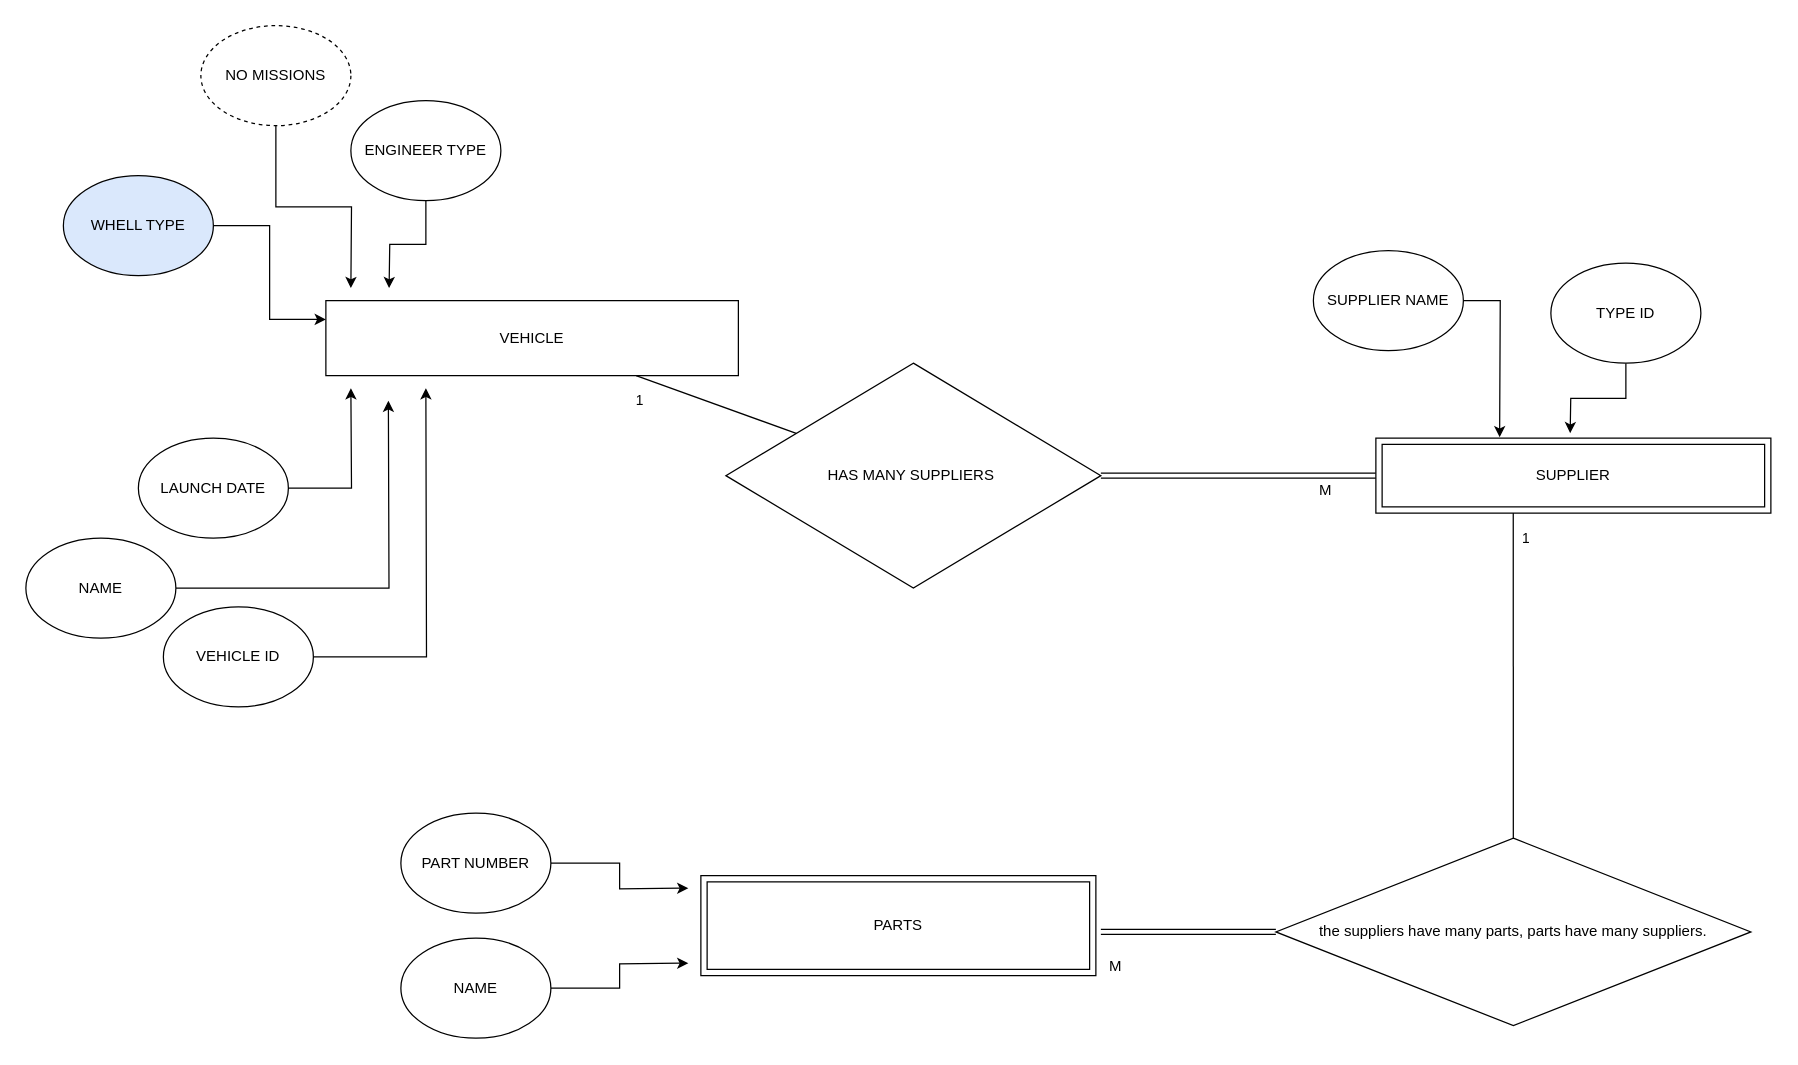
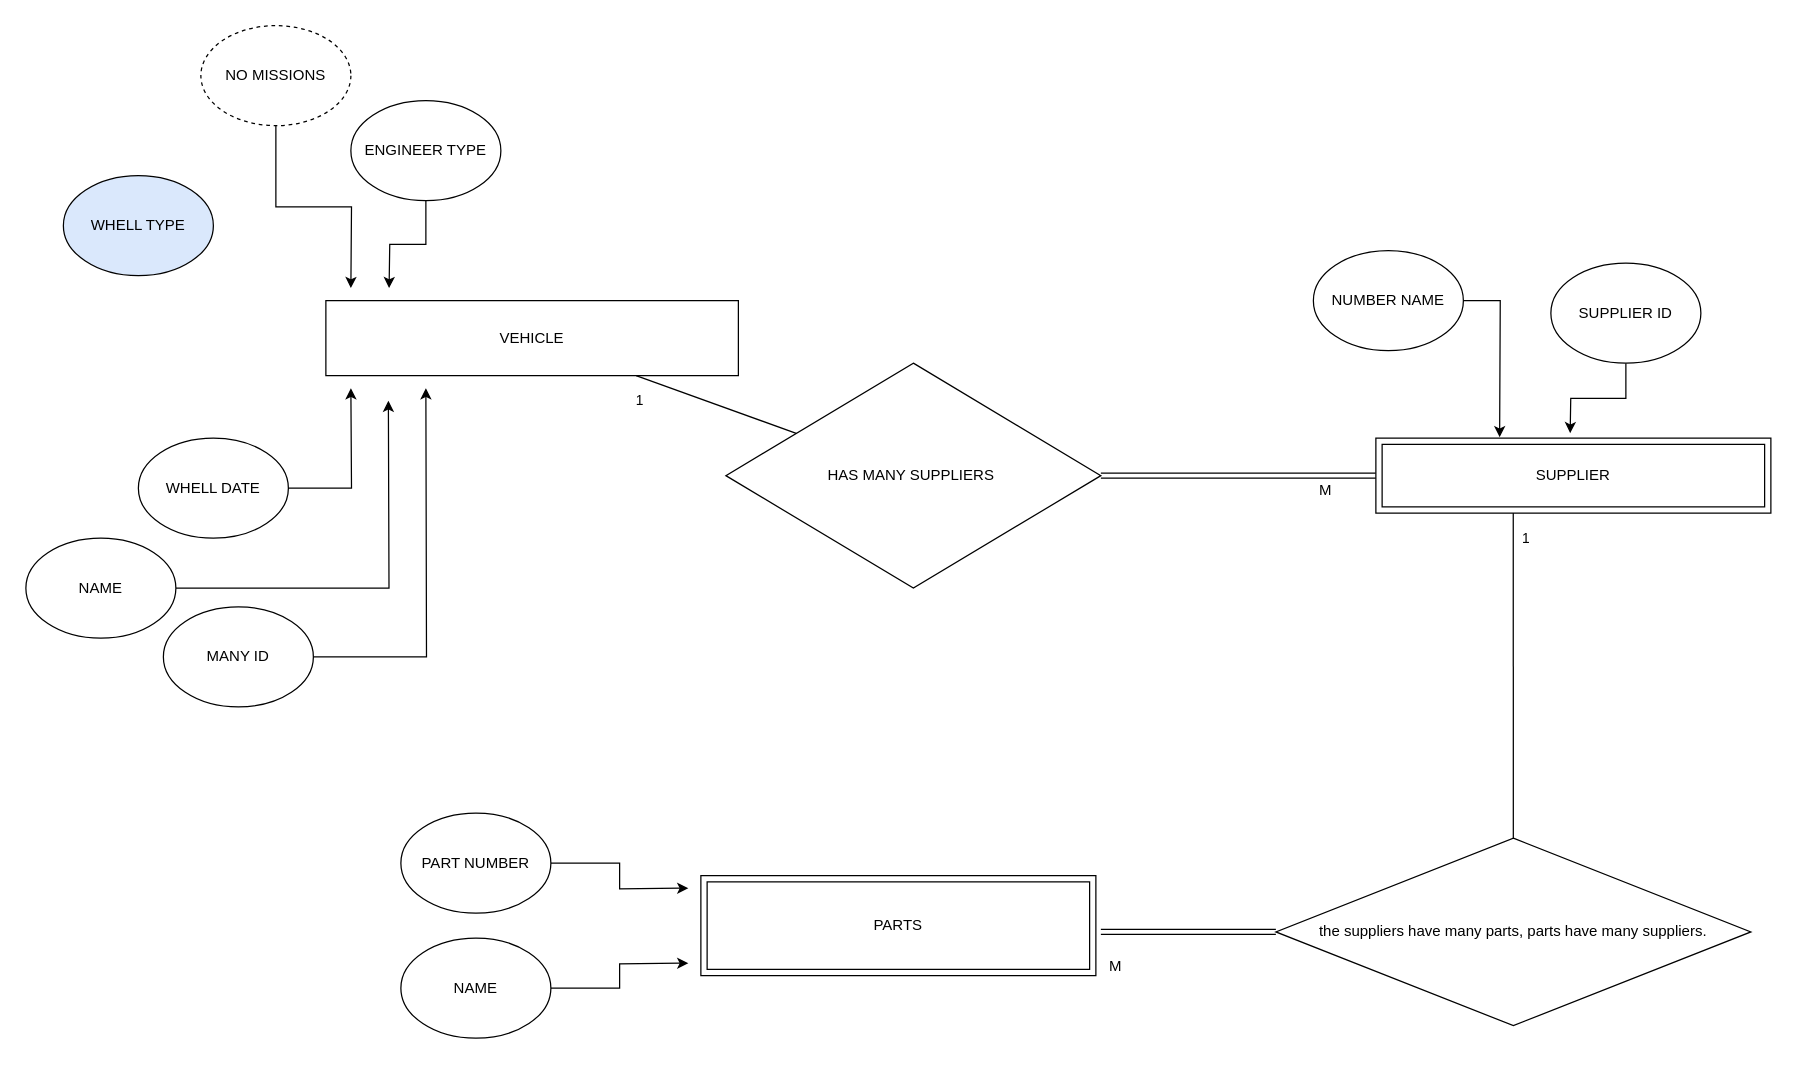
edge "WHELL TYPE" -> "VEHICLE": removed
node "SUPPLIER NAME": label "SUPPLIER NAME" -> "NUMBER NAME"
node "TYPE ID": label "TYPE ID" -> "SUPPLIER ID"
node "LAUNCH DATE": label "LAUNCH DATE" -> "WHELL DATE"
node "VEHICLE ID": label "VEHICLE ID" -> "MANY ID"
